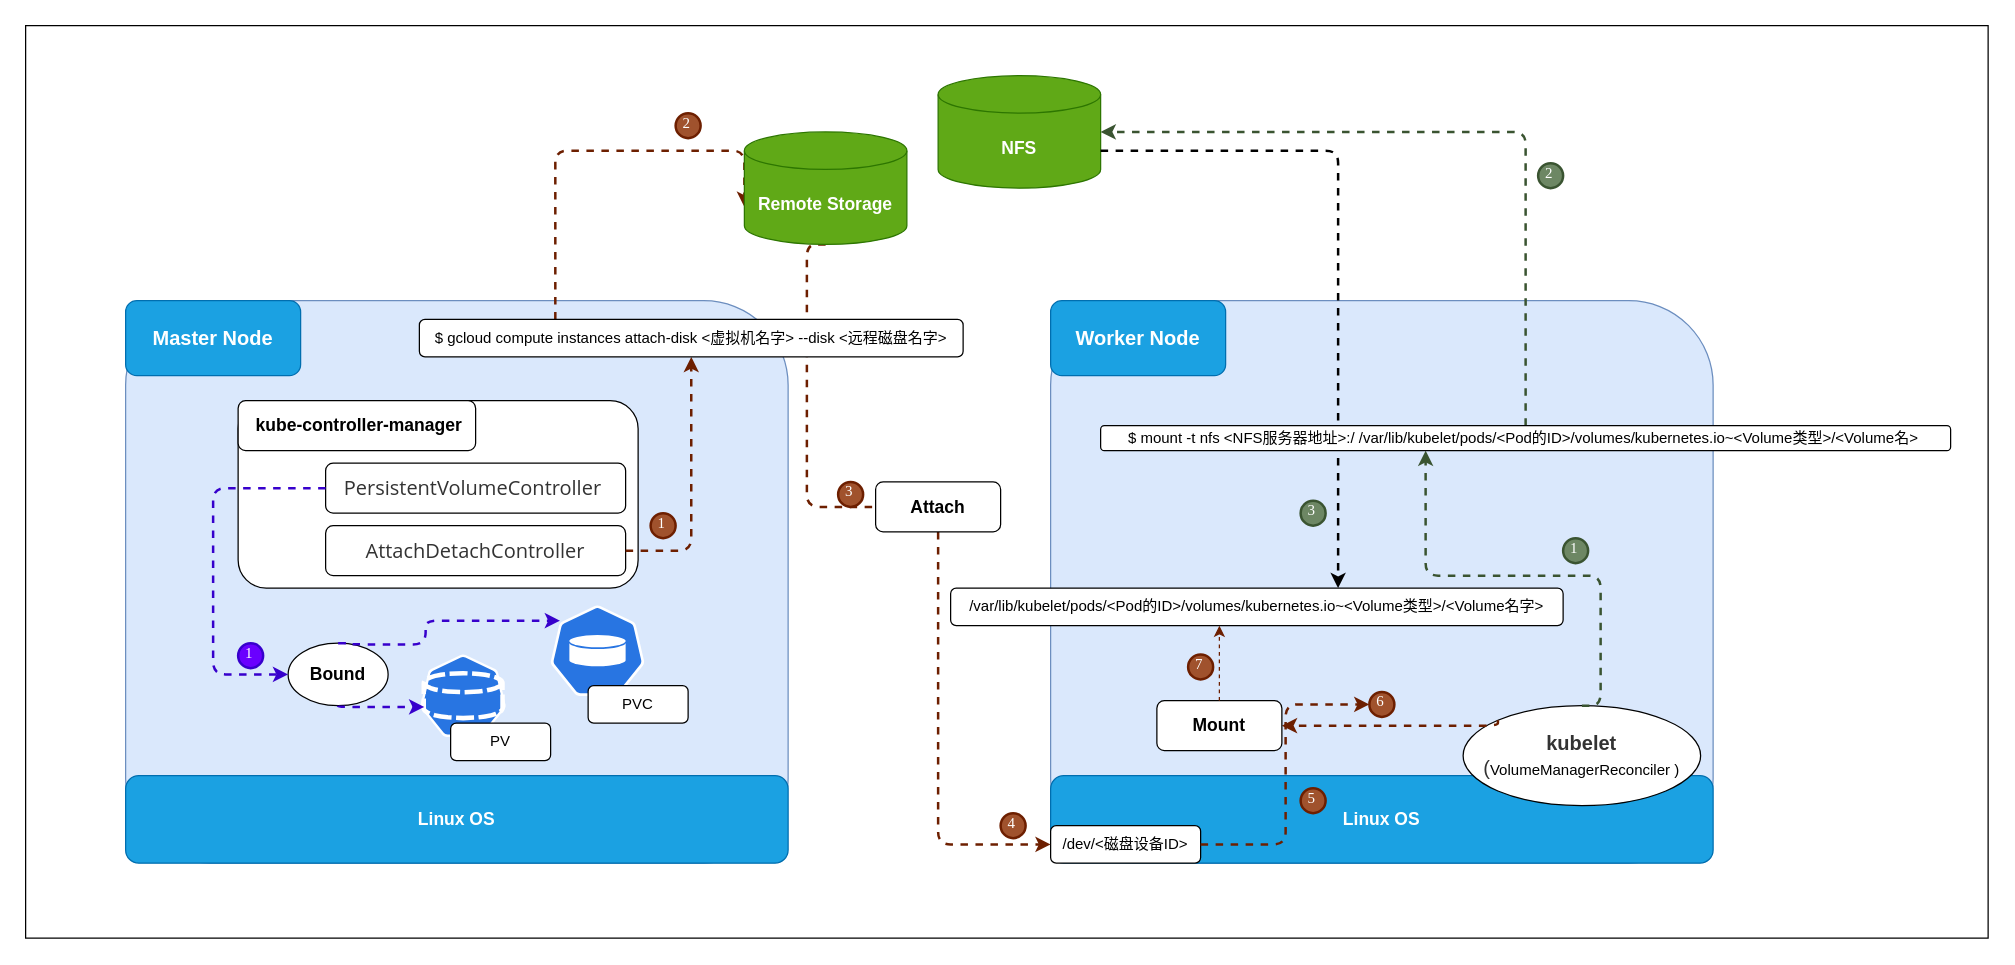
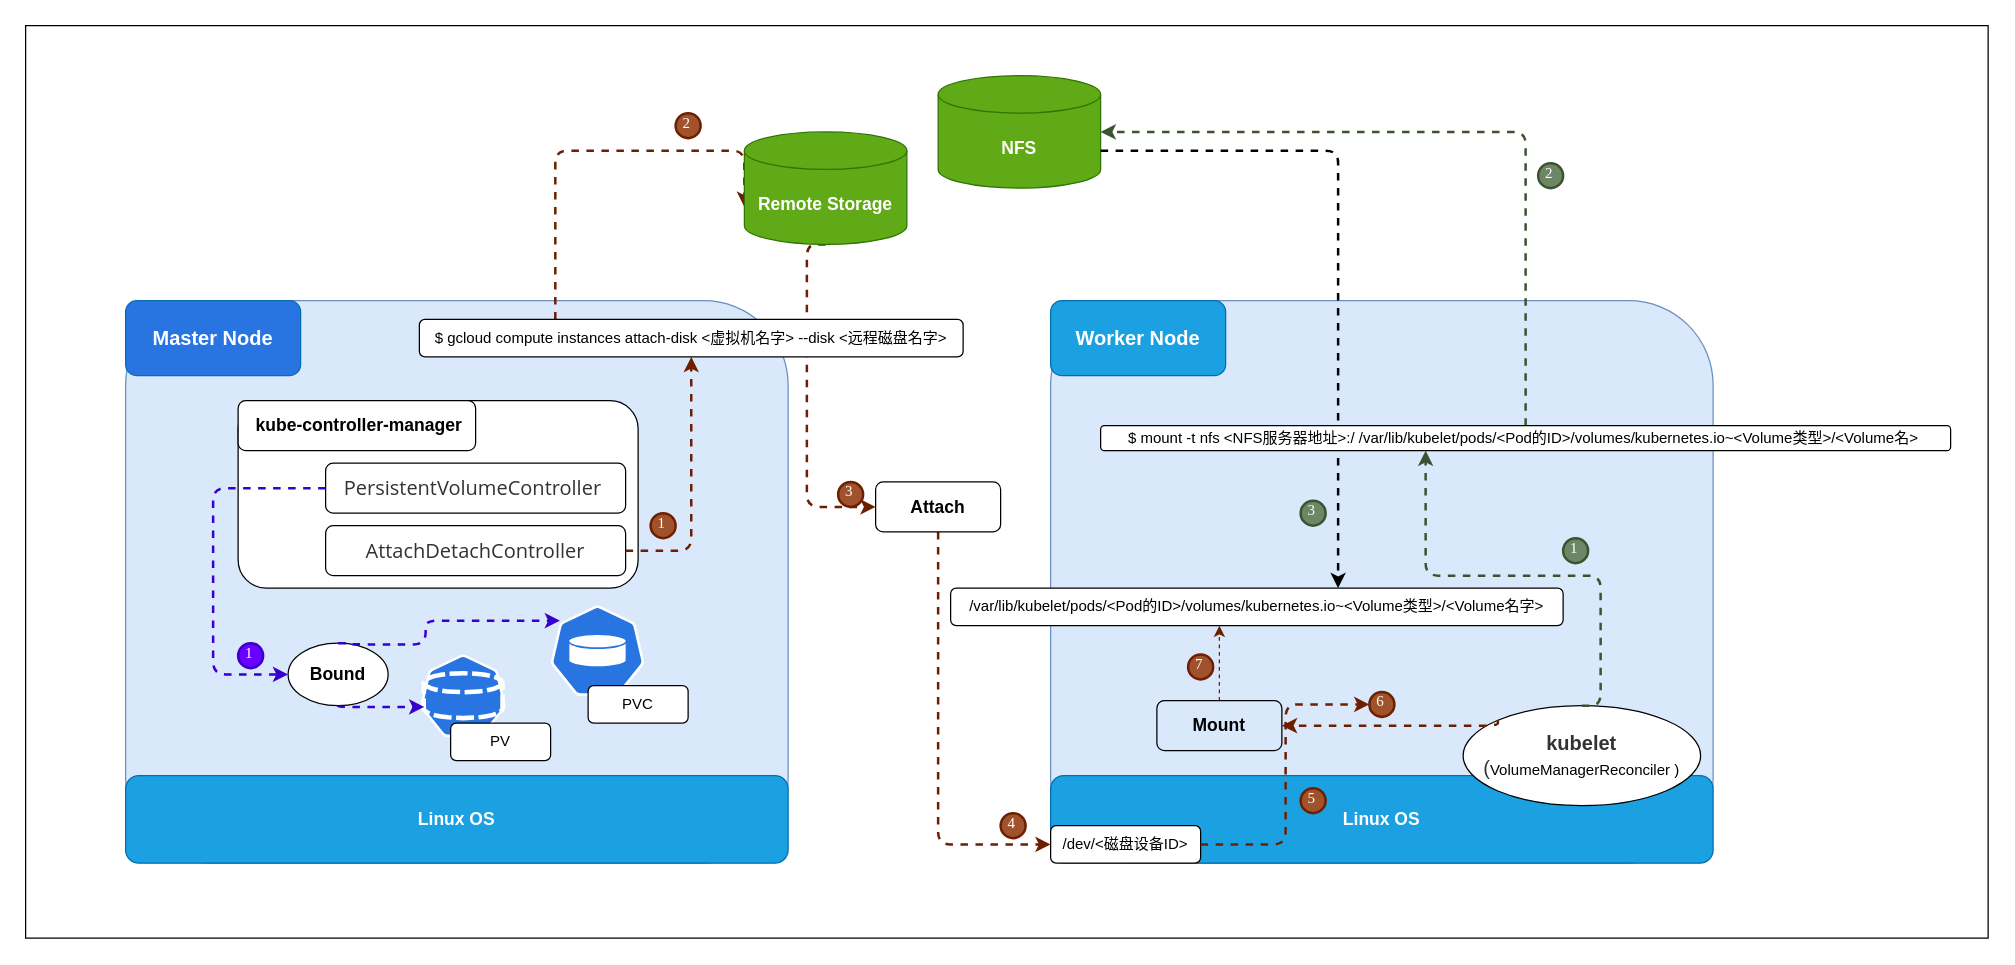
node "Master Node": fillcolor #1ba1e2 -> #2875e2
edge "Remote Storage" -- "Attach": arrowhead none -> classic
node "Mount": fillcolor #ffffff -> #dae8fc
